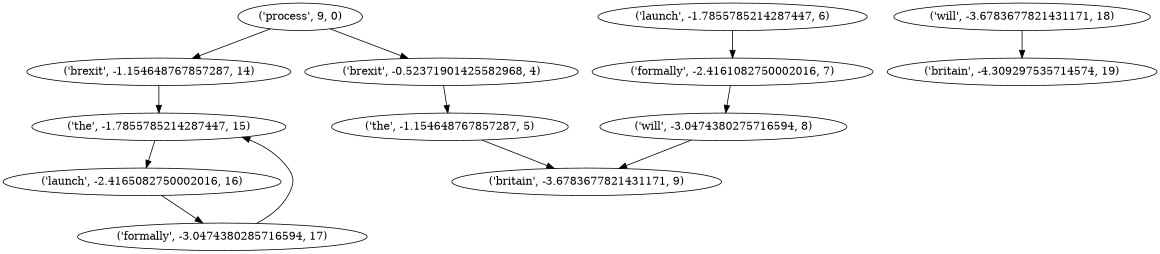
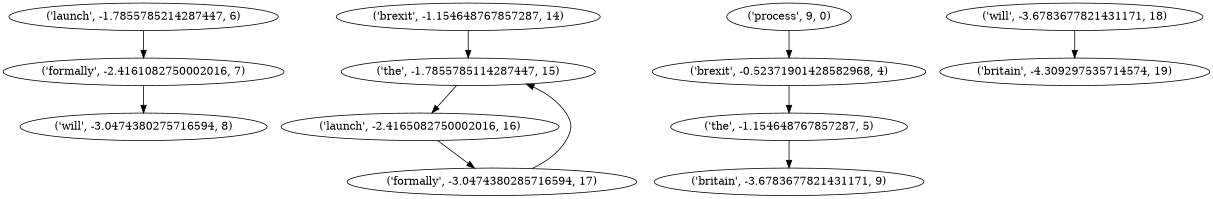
edge "('process', 9, 0)" -> "('brexit', -1.154648767857287, 14)": removed
node "('brexit', -0.52371901425582968, 4)": label "('brexit', -0.52371901425582968, 4)" -> "('brexit', -0.52371901428582968, 4)"
node "('the', -1.7855785214287447, 15)": label "('the', -1.7855785214287447, 15)" -> "('the', -1.7855785114287447, 15)"
edge "('will', -3.0474380275716594, 8)" -> "('britain', -3.6783677821431171, 9)": removed
